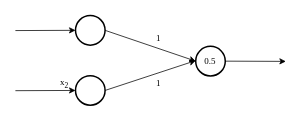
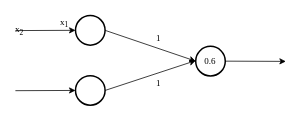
node "x1": added
node "0.5": label "0.5" -> "0.6"
node "x2": moved (64, 83) -> (19, 30)
